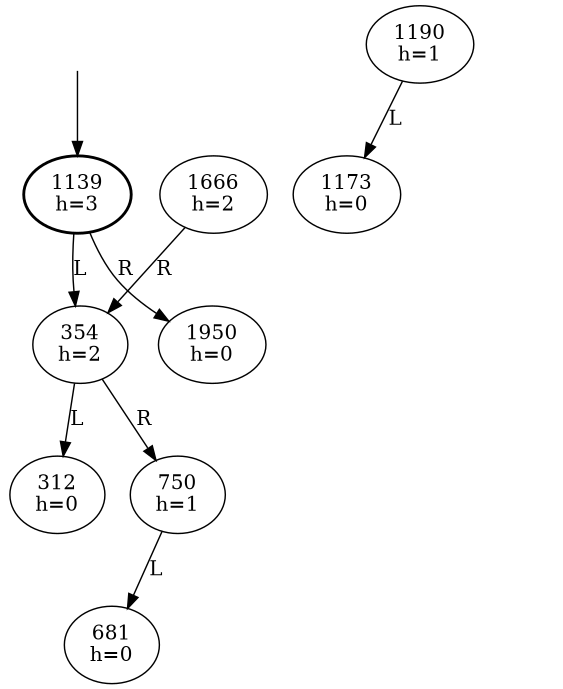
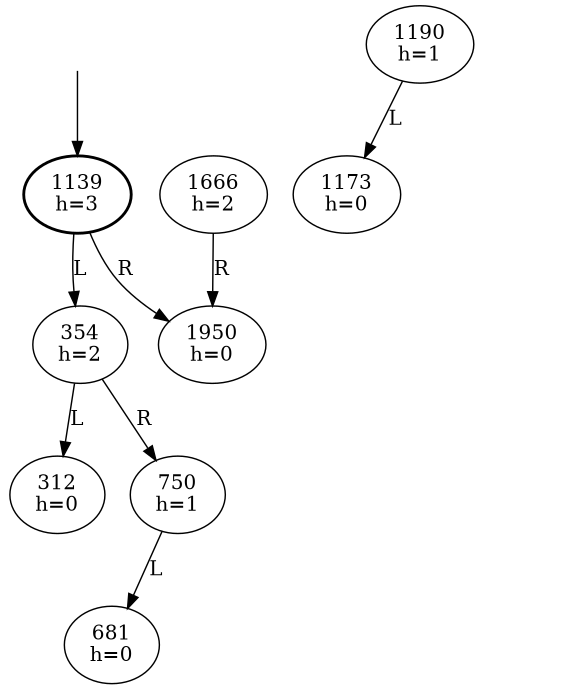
edge "1666 h=2" -> "354 h=2": now "1666 h=2" -> "1950 h=0"
